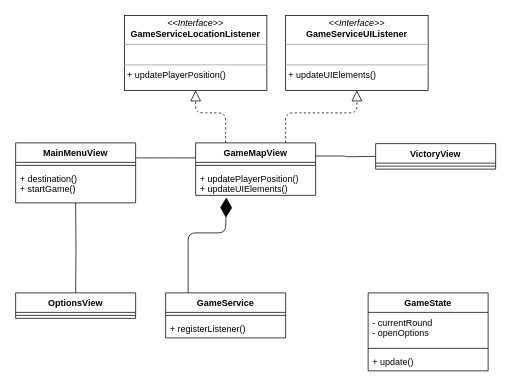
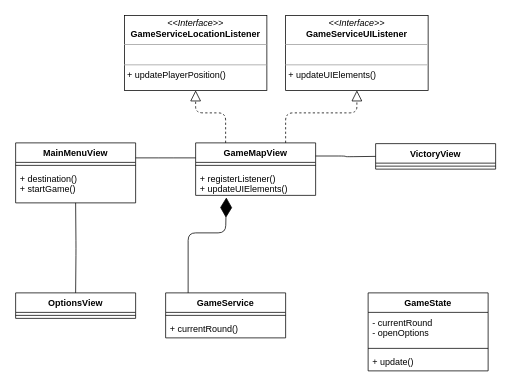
node "+ updatePlayerPosition() + updateUIElements()": label "+ updatePlayerPosition() + updateUIElements()" -> "+ registerListener() + updateUIElements()"
node "+ registerListener()": label "+ registerListener()" -> "+ currentRound()"
